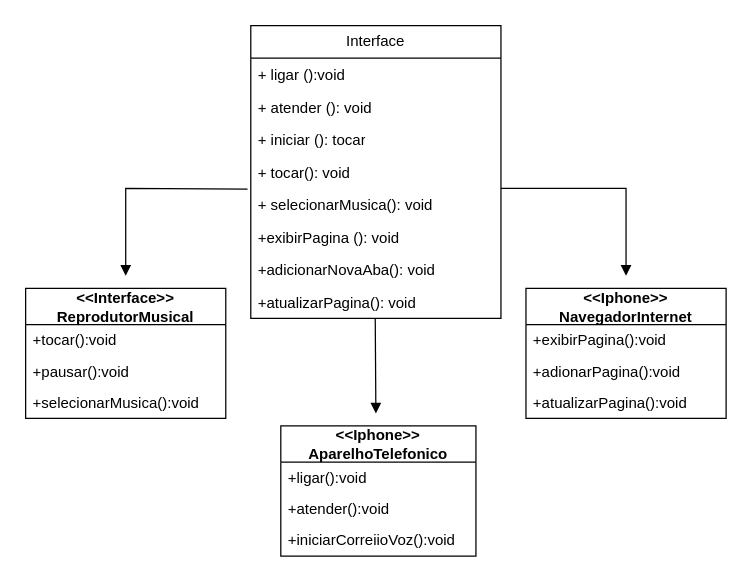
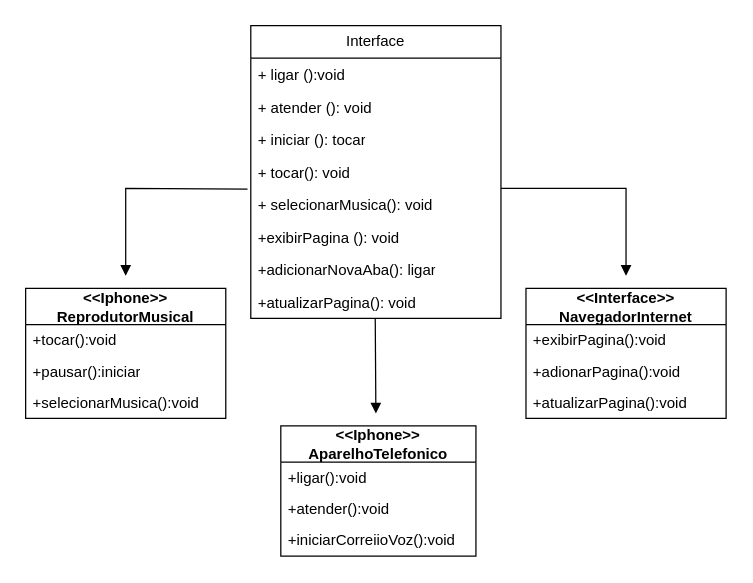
node "+adicionarNovaAba(): void": label "+adicionarNovaAba(): void" -> "+adicionarNovaAba(): ligar"
node "<<Interface>> ReprodutorMusical": label "<<Interface>> ReprodutorMusical" -> "<<Iphone>> ReprodutorMusical"
node "<<Iphone>> NavegadorInternet": label "<<Iphone>> NavegadorInternet" -> "<<Interface>> NavegadorInternet"
node "+pausar():void": label "+pausar():void" -> "+pausar():iniciar"
